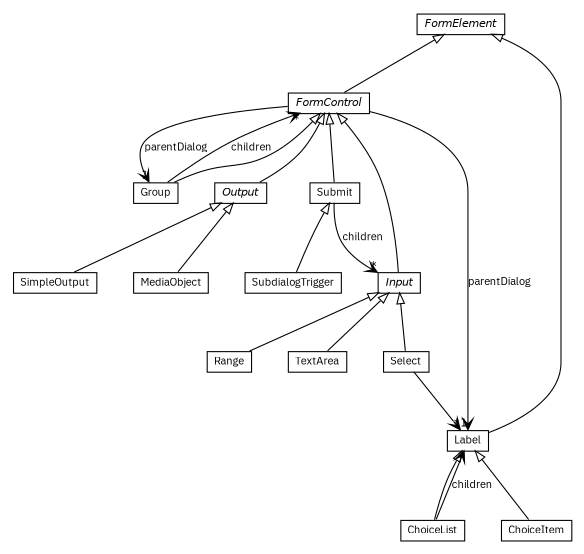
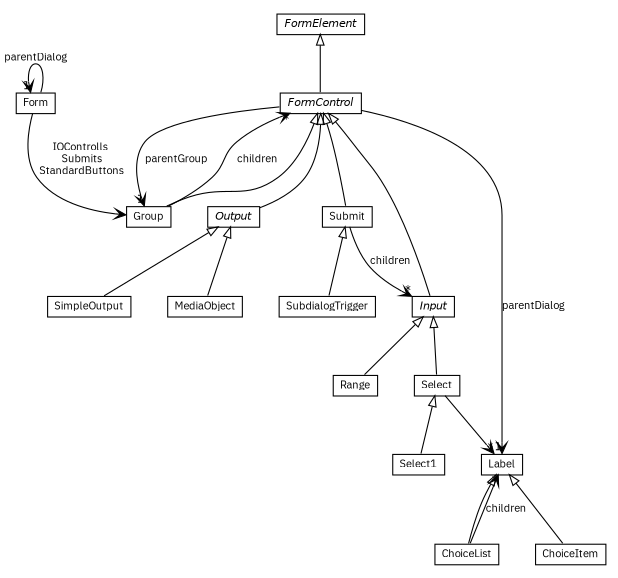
node "Form": added
edge "FormControl" -> "Group": label "parentDialog" -> "parentGroup"
edge "Label" -> "FormElement": removed
node "TextArea": removed
node "Select1": added
